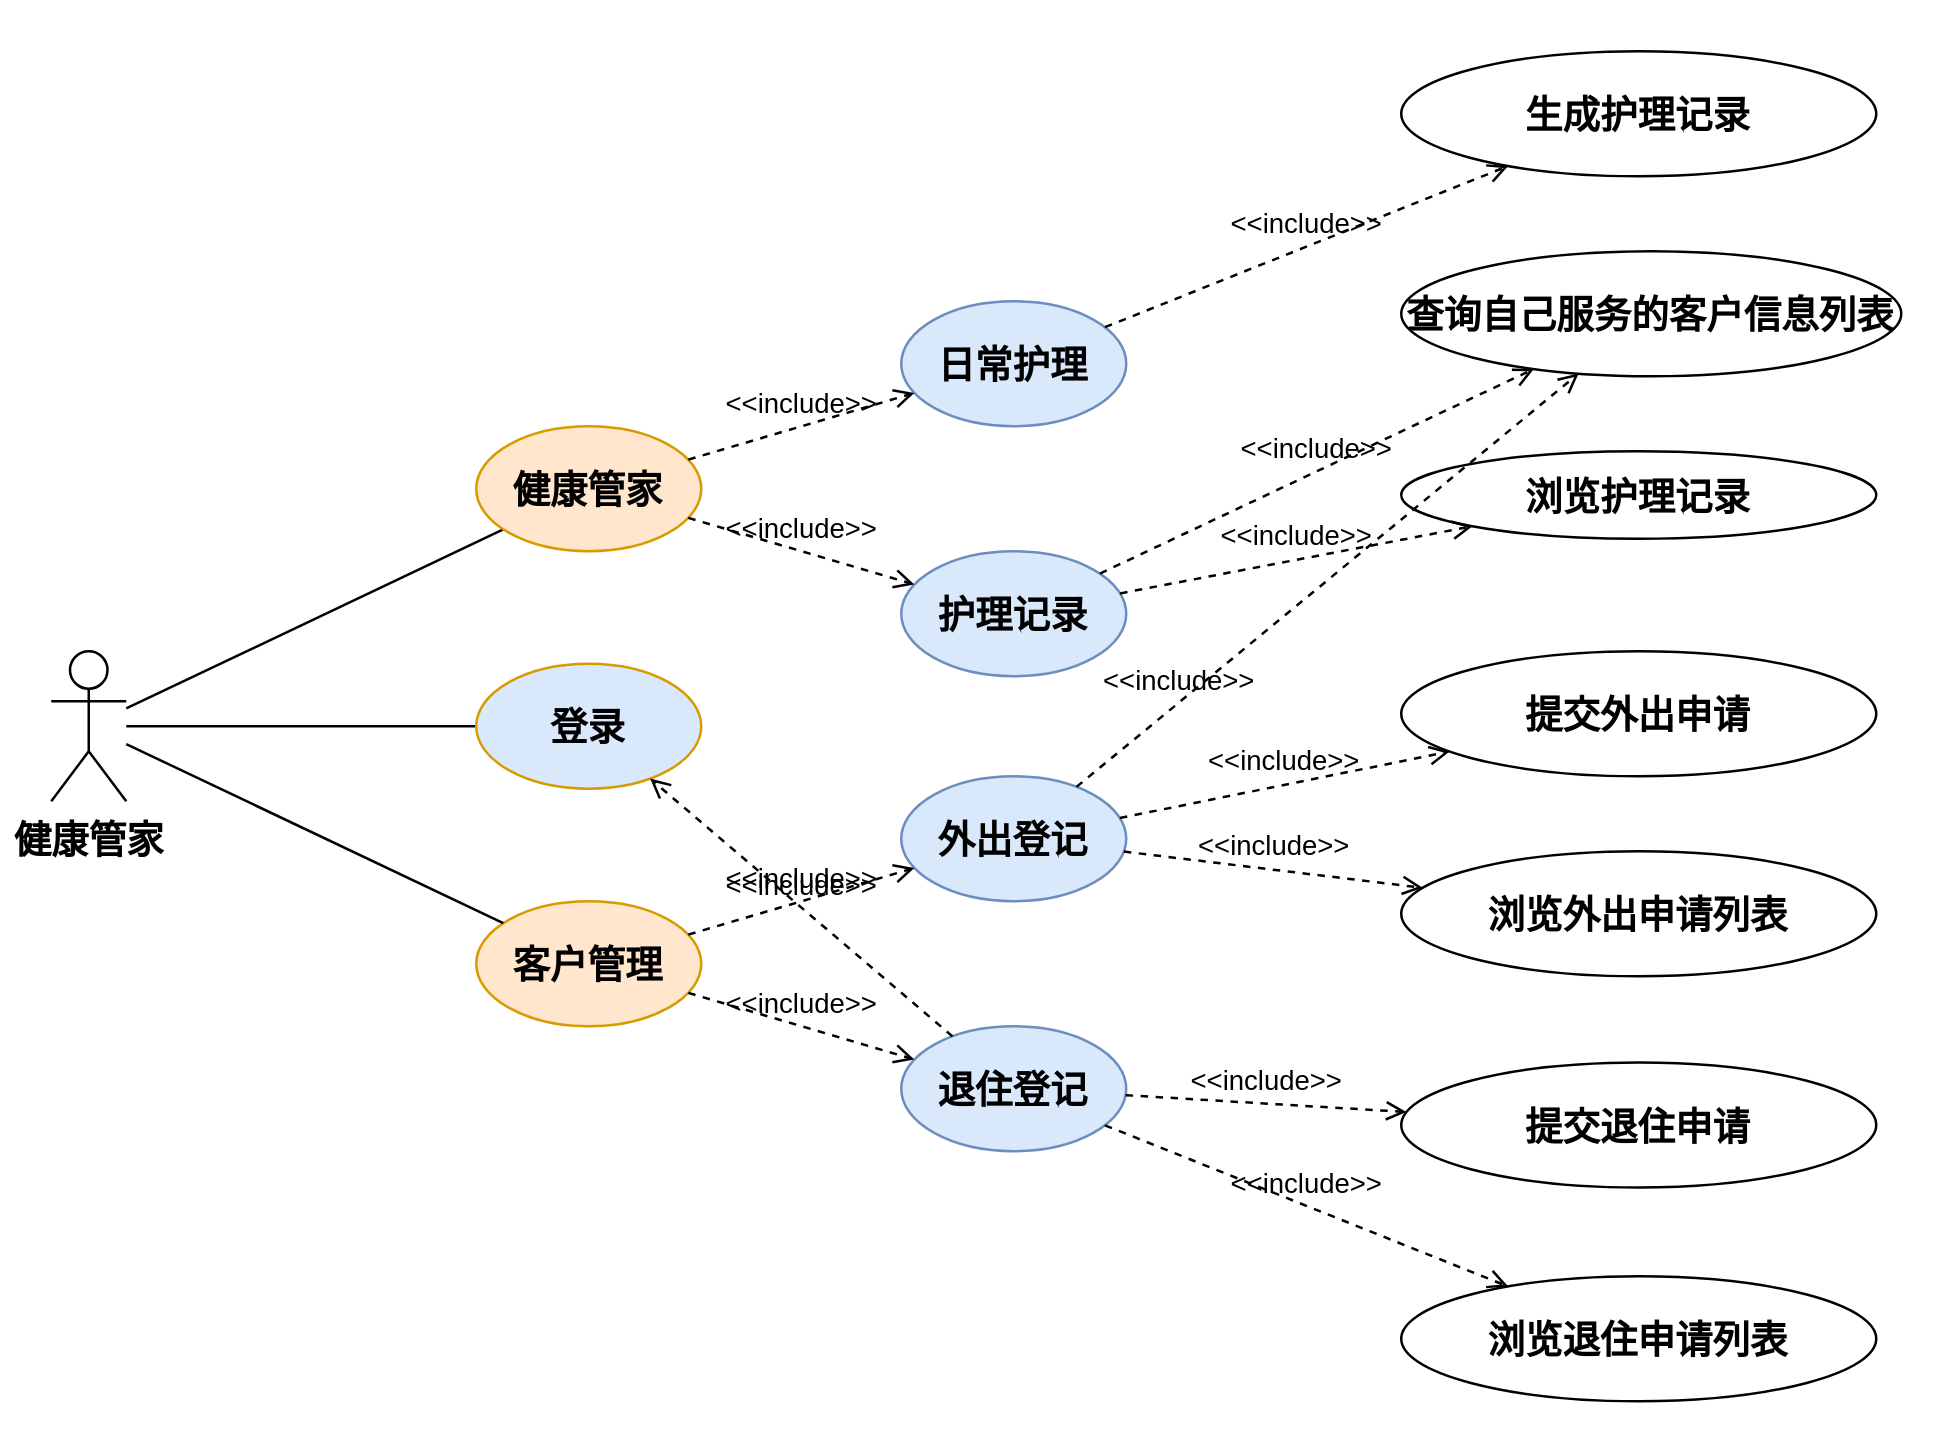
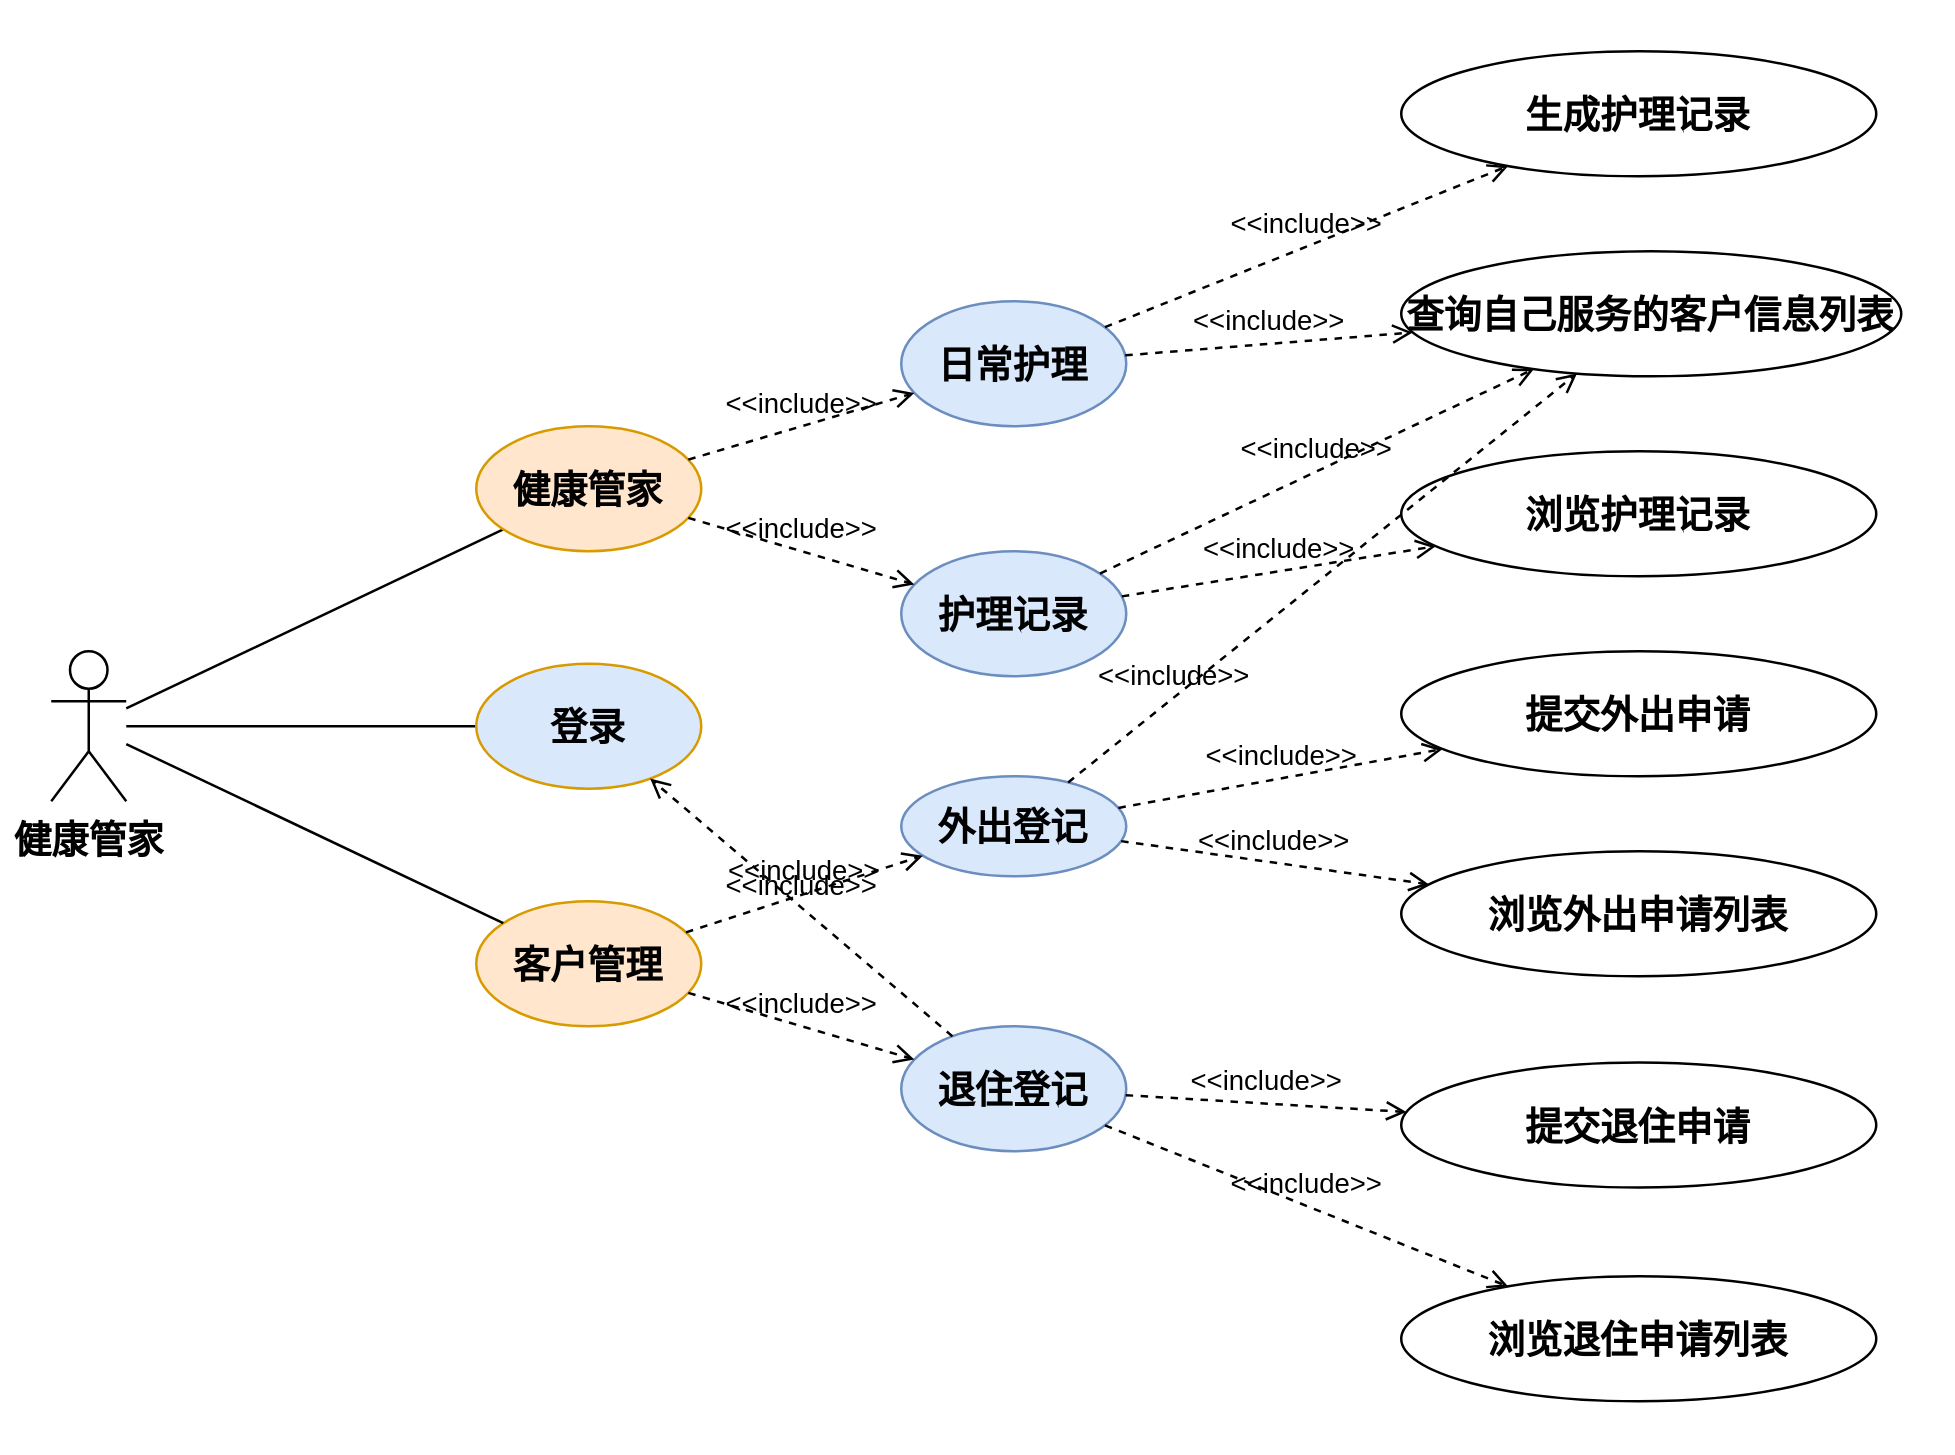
edge "日常护理" -> "查询自己服务的客户信息列表": added, label "<<include>>"
node "浏览护理记录": size 475x88 -> 475x125
node "外出登记": size 225x125 -> 225x100
